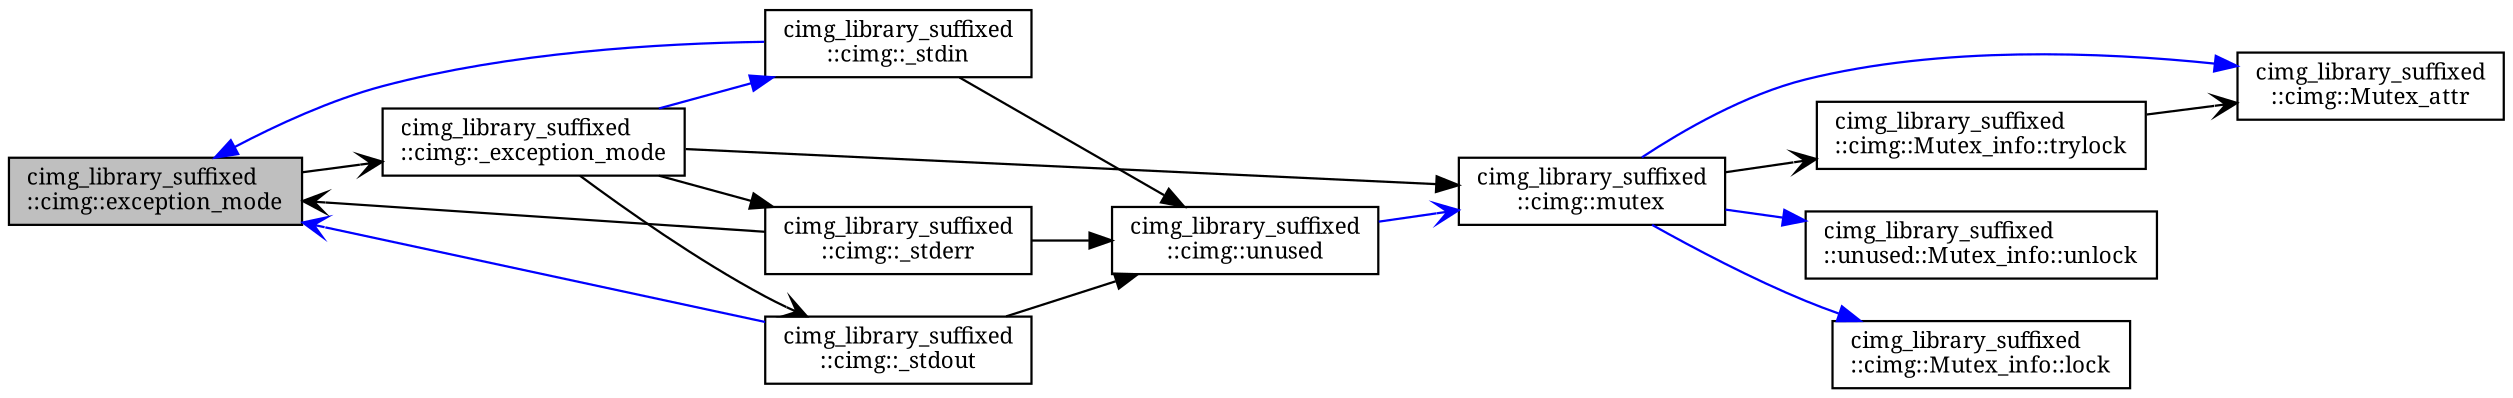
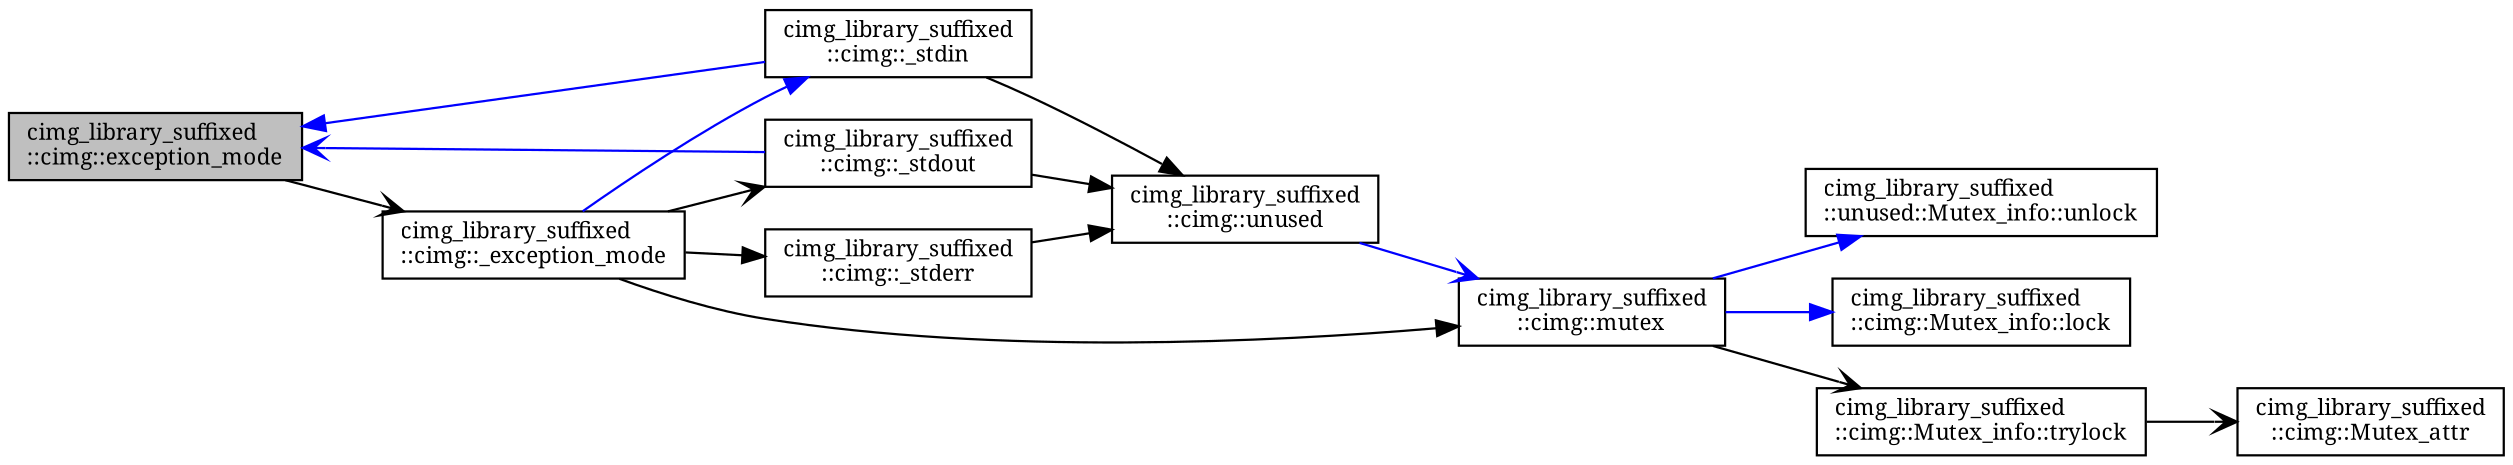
edge "cimg_library_suffixed ::cimg::mutex" -> "cimg_library_suffixed ::cimg::Mutex_attr": removed
edge "cimg_library_suffixed ::cimg::_stderr" -> "cimg_library_suffixed ::cimg::exception_mode": removed
